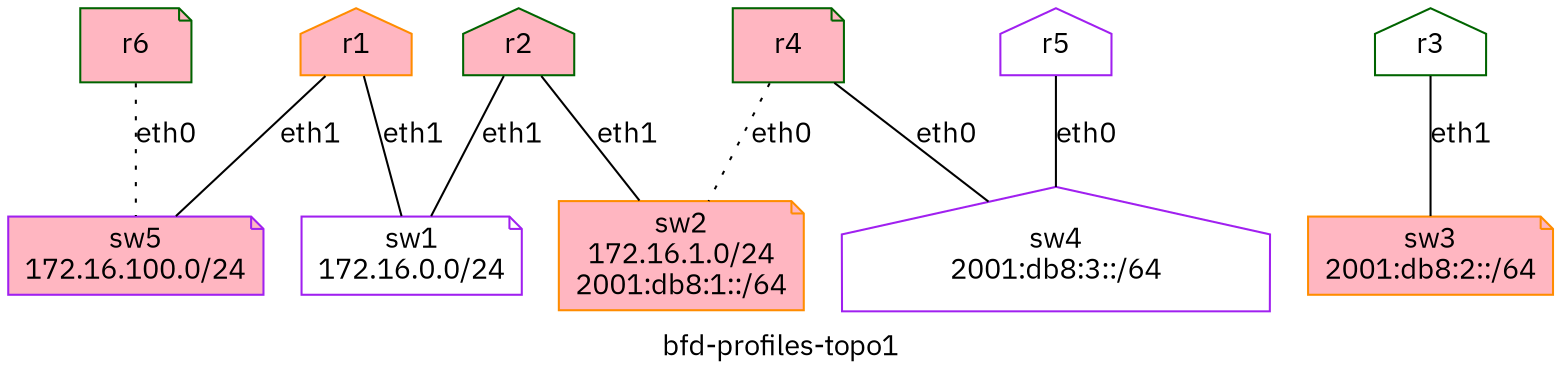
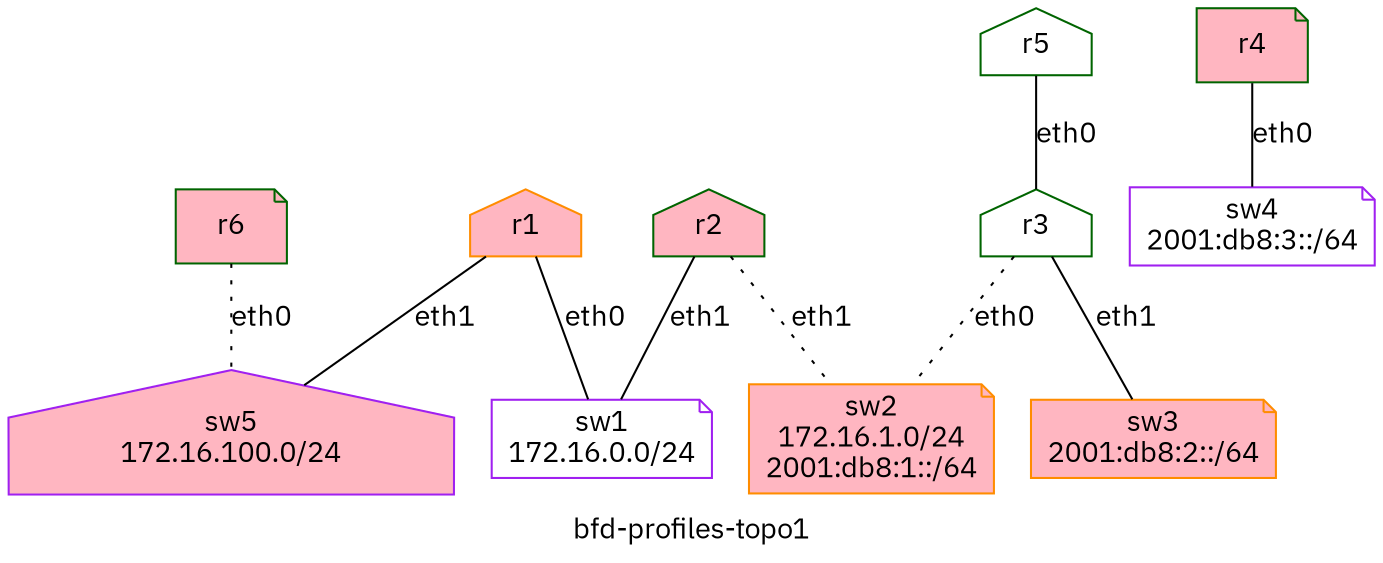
node "r5": color purple -> darkgreen
edge "r5" -- "sw4 2001:db8:3::/64": now "r5" -- "r3"
edge "r1" -- "sw1 172.16.0.0/24": label "eth1" -> "eth0"
edge "r2" -- "sw2 172.16.1.0/24 2001:db8:1::/64": style solid -> dotted
edge "r4" -- "sw2 172.16.1.0/24 2001:db8:1::/64": now "r3" -- "sw2 172.16.1.0/24 2001:db8:1::/64"
node "sw5 172.16.100.0/24": shape note -> house
node "sw4 2001:db8:3::/64": shape house -> note
